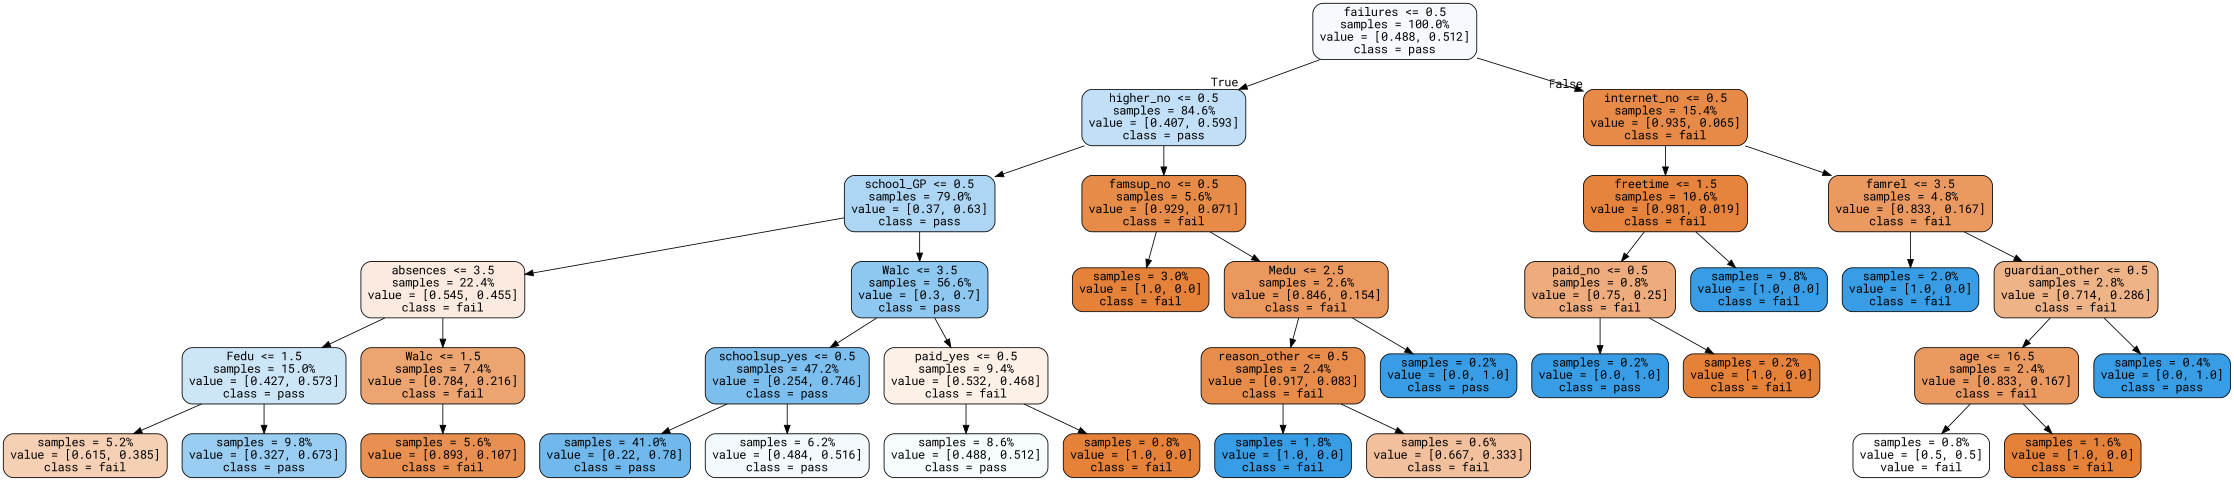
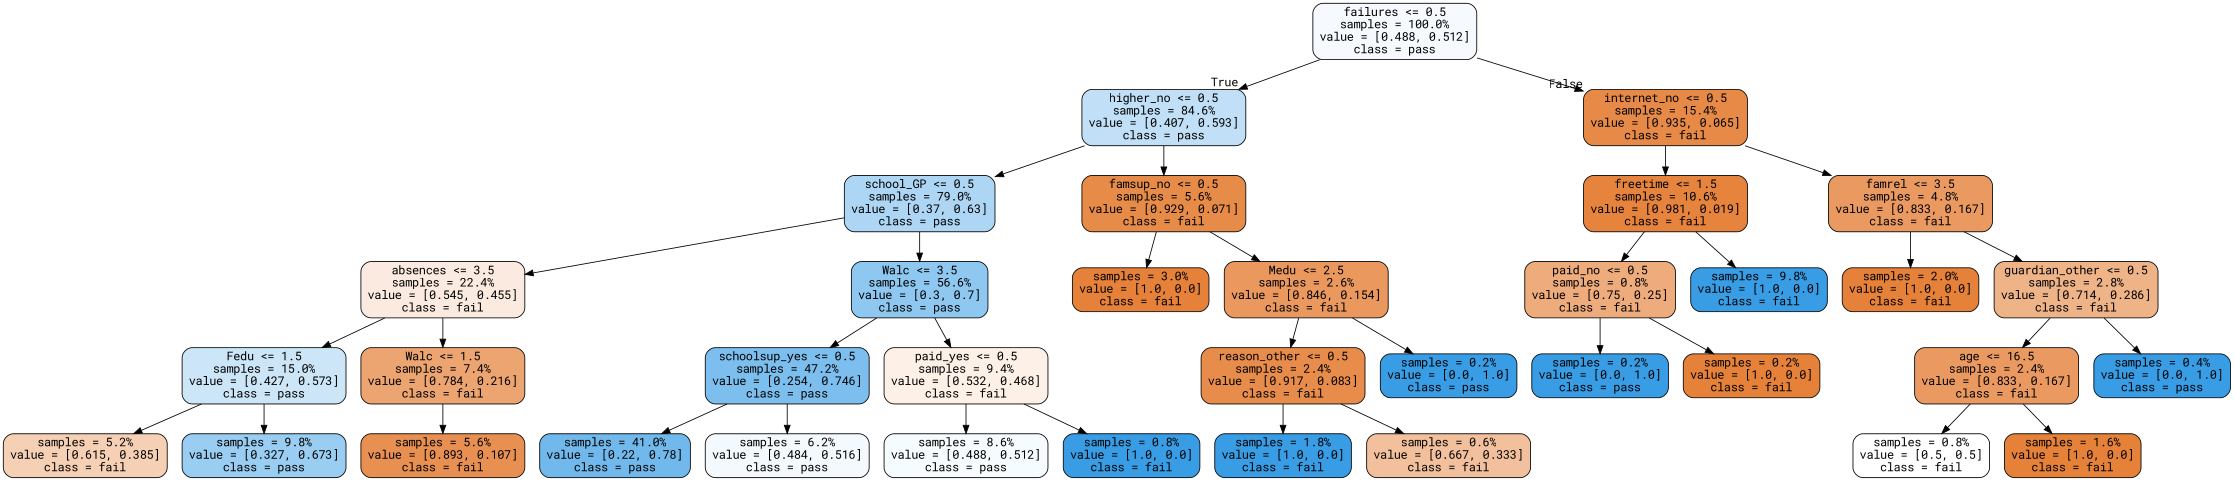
node "samples = 2.0% value = [1.0, 0.0] class = fail": fillcolor #399de5 -> #e58139
node "samples = 0.8% value = [1.0, 0.0] class = fail": fillcolor #e58139 -> #399de5
node "samples = 0.8% value = [0.5, 0.5] value = fail": label "samples = 0.8% value = [0.5, 0.5] value = fail" -> "samples = 0.8% value = [0.5, 0.5] class = fail"
